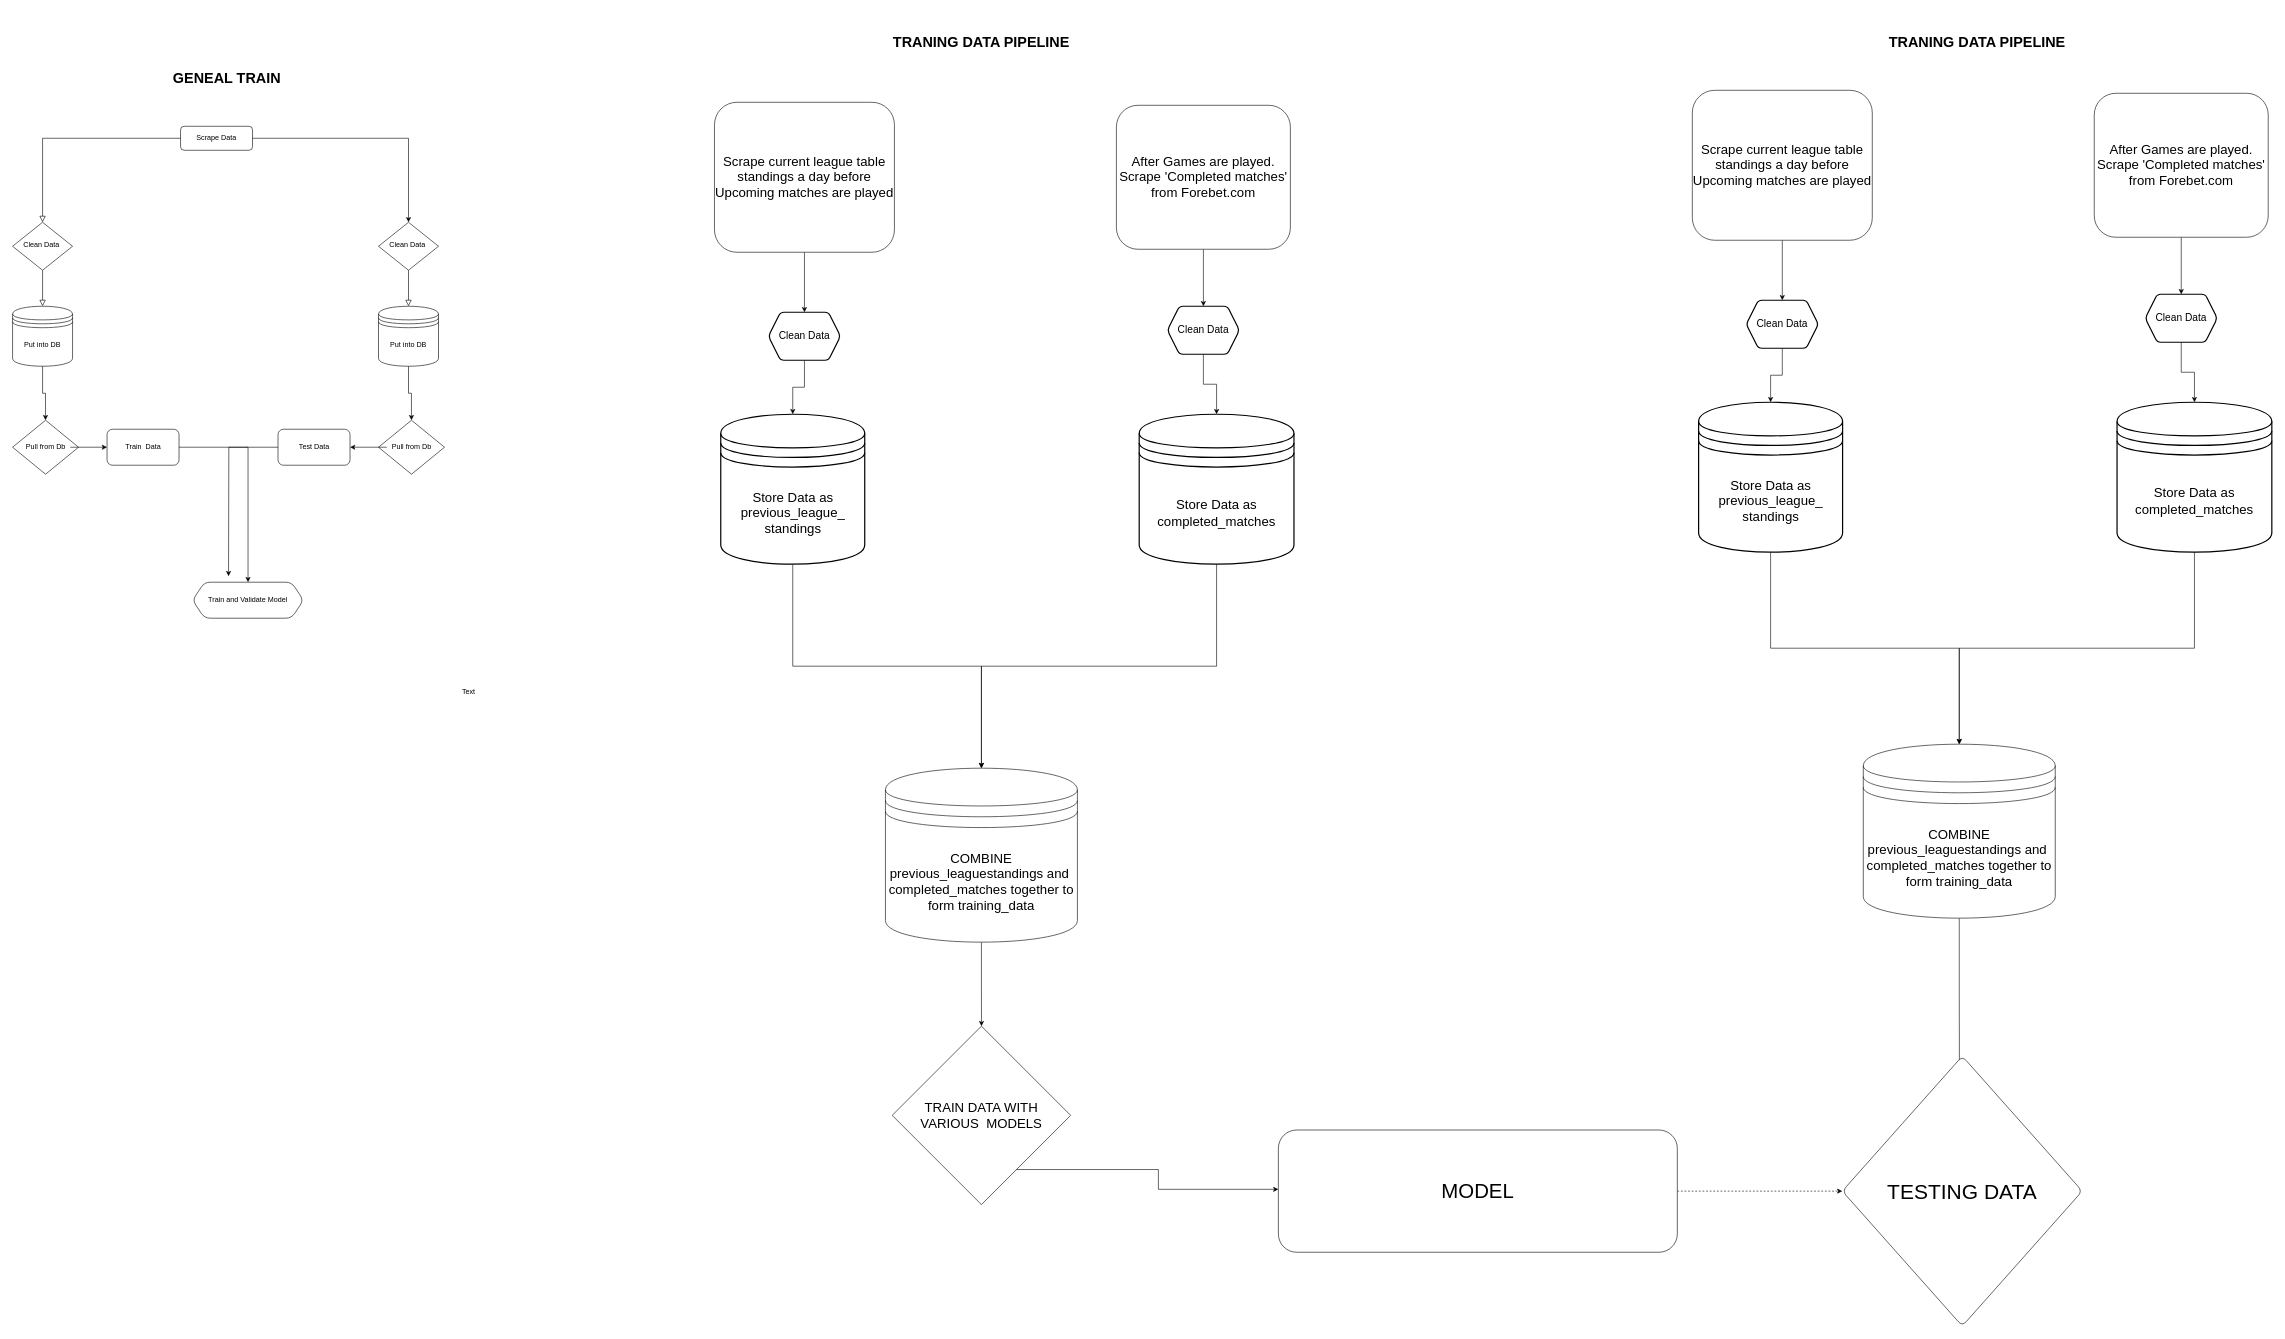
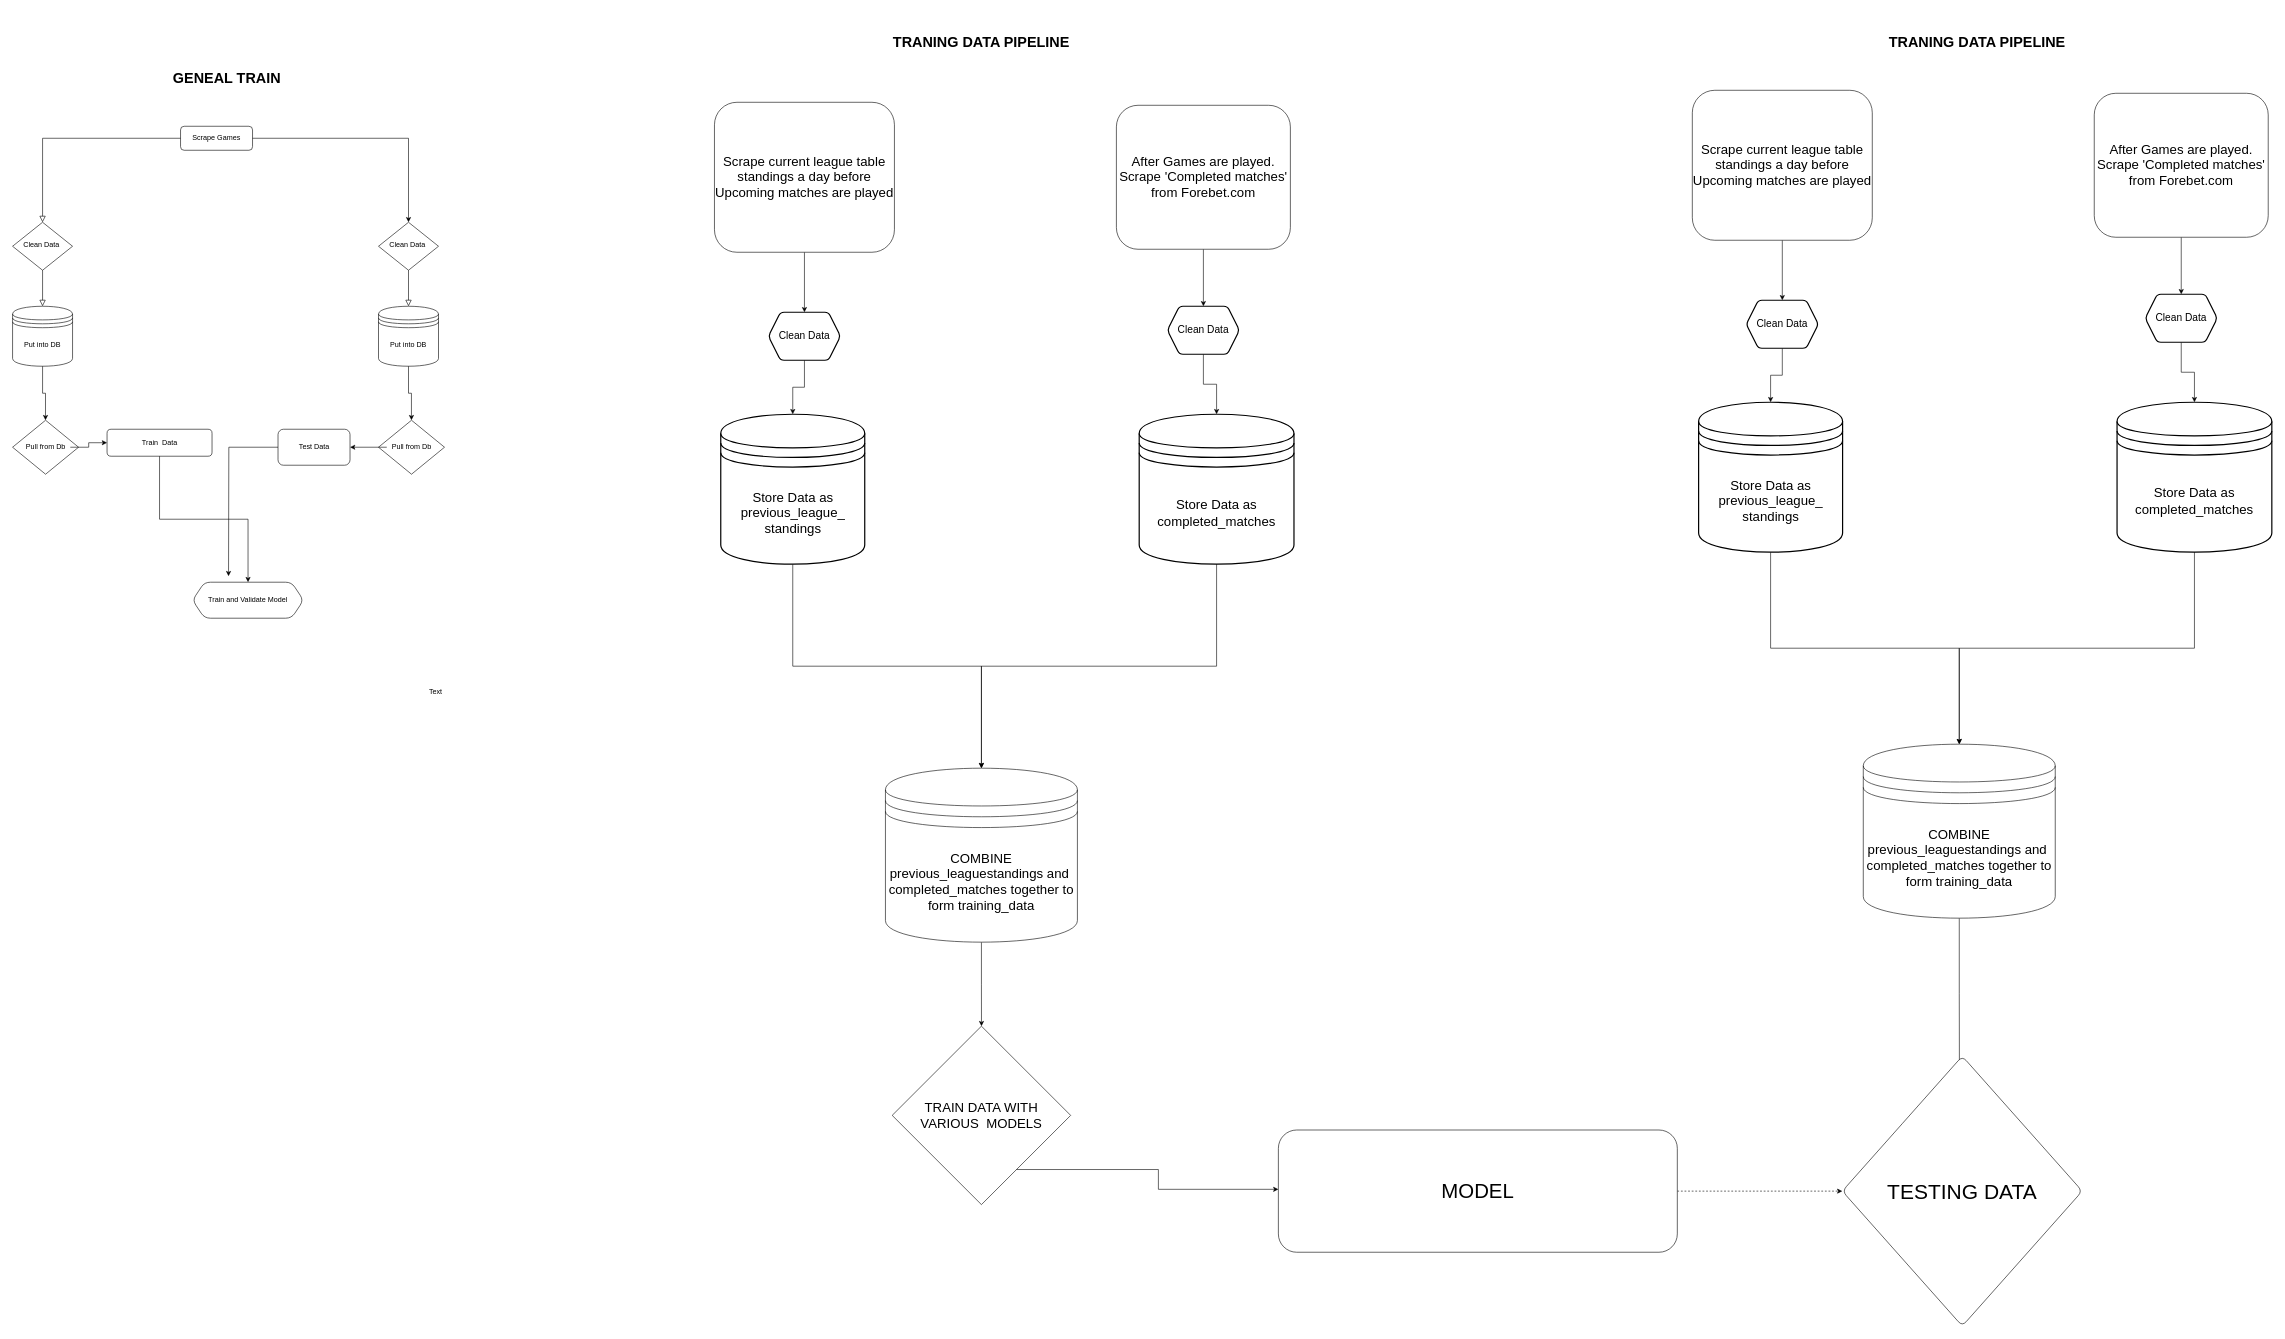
node "Scrape Data": label "Scrape Data" -> "Scrape Games"
node "Train Data": size 72x36 -> 105x27
node "Text": moved (468, 692) -> (435, 692)
